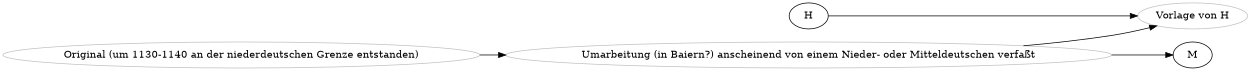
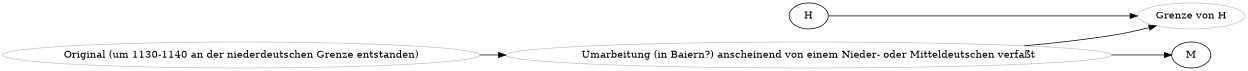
node "Vorlage von H": label "Vorlage von H" -> "Grenze von H"
